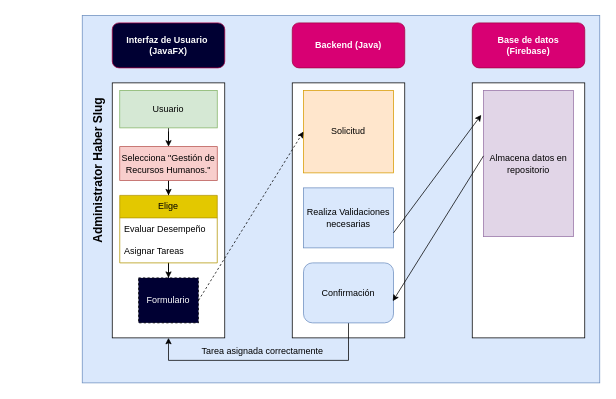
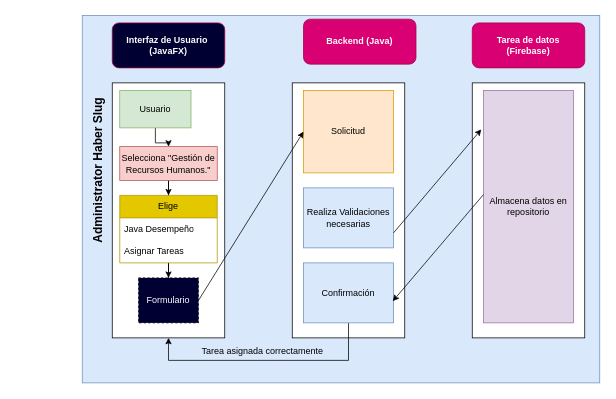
node "Backend (Java)": moved (348, 45) -> (360, 42)
node "Base de datos (Firebase)": label "Base de datos (Firebase)" -> "Tarea de datos (Firebase)"
node "Usuario": size 98x38 -> 71x38
node "Almacena datos en repositorio": size 90x146 -> 90x233
edge "Formulario" -> "Solicitud": style dashed -> solid
node "Evaluar Desempeño": label "Evaluar Desempeño" -> "Java Desempeño"
node "Confirmación": shape rounded rectangle -> rectangle
